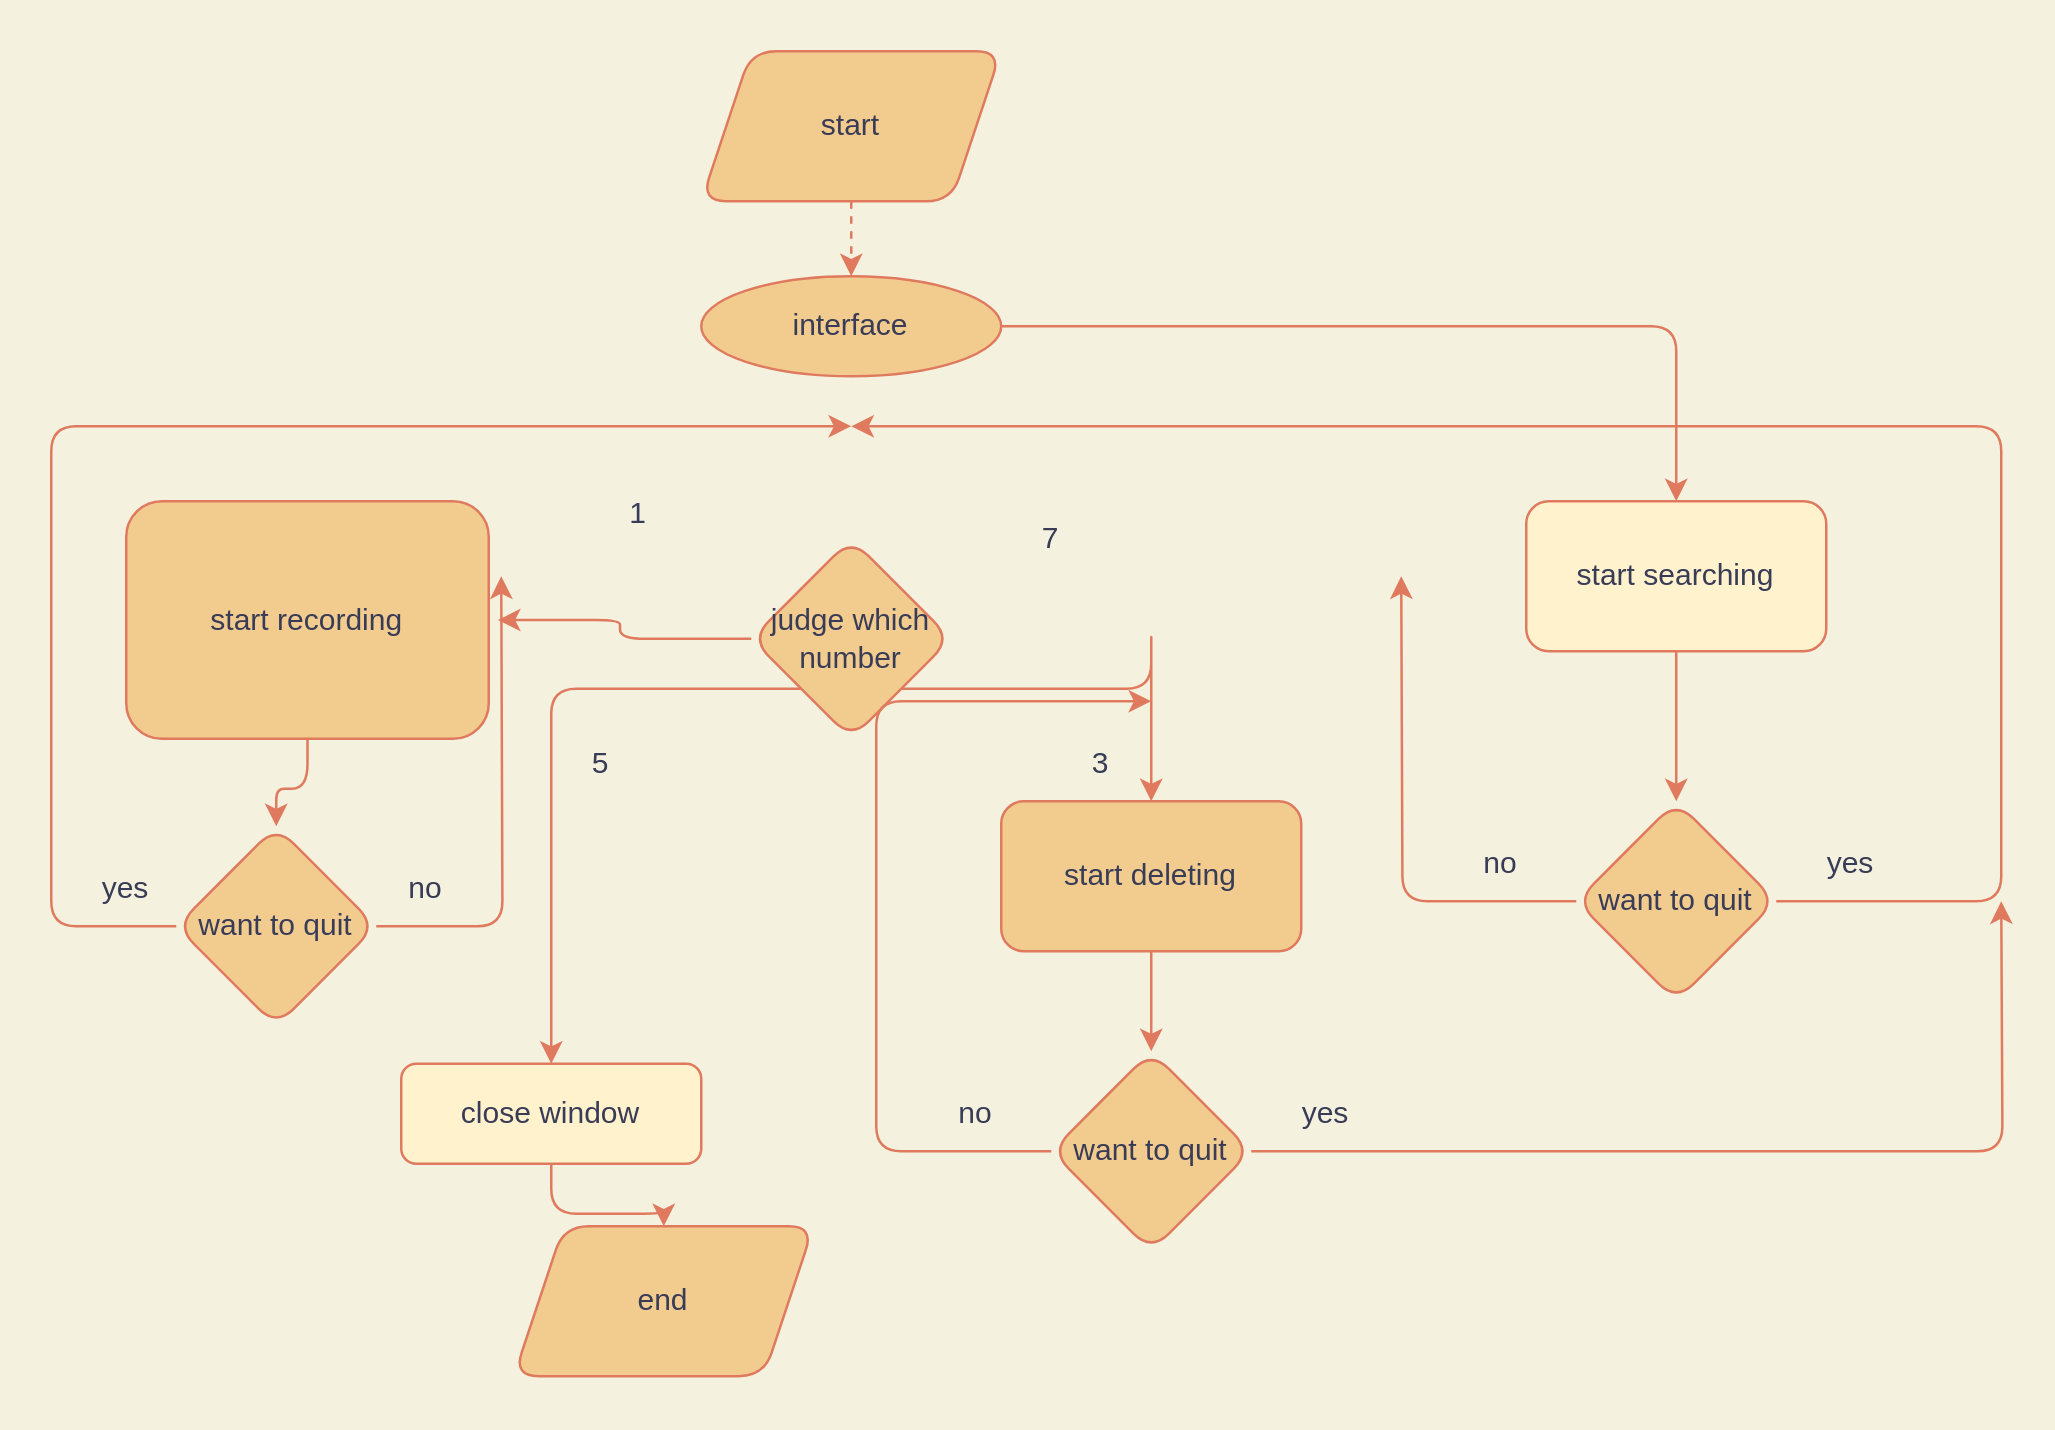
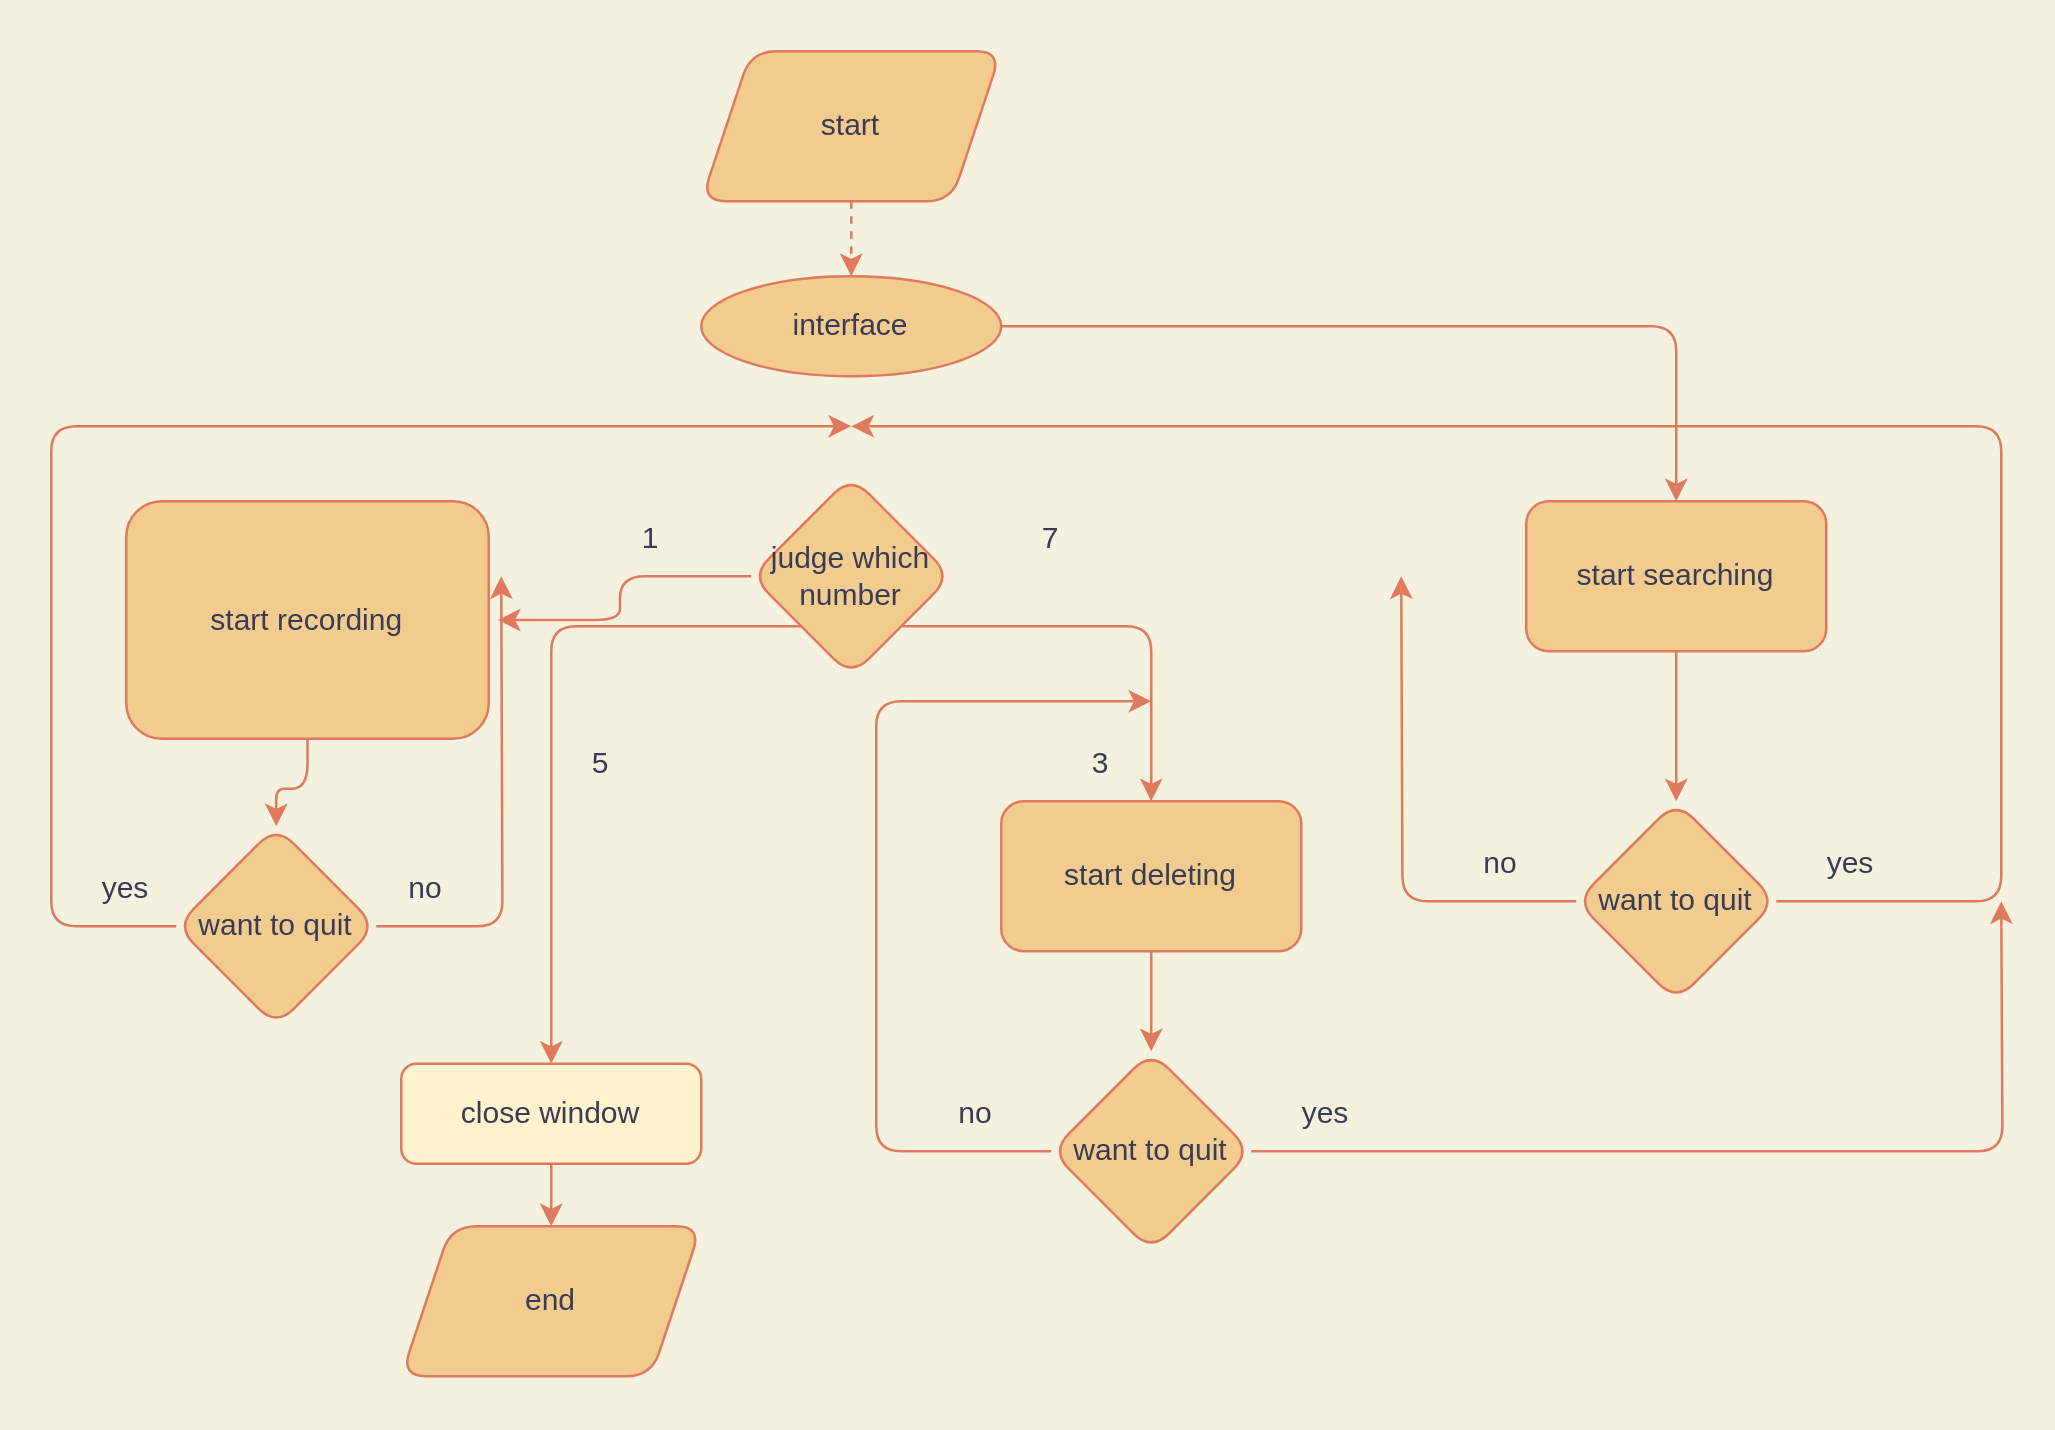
node "1": moved (639, 514) -> (651, 539)
node "start searching": fillcolor #fff2cc -> #f2cc8f
node "judge which number": moved (851, 639) -> (851, 576)
node "end": moved (664, 1301) -> (551, 1301)
